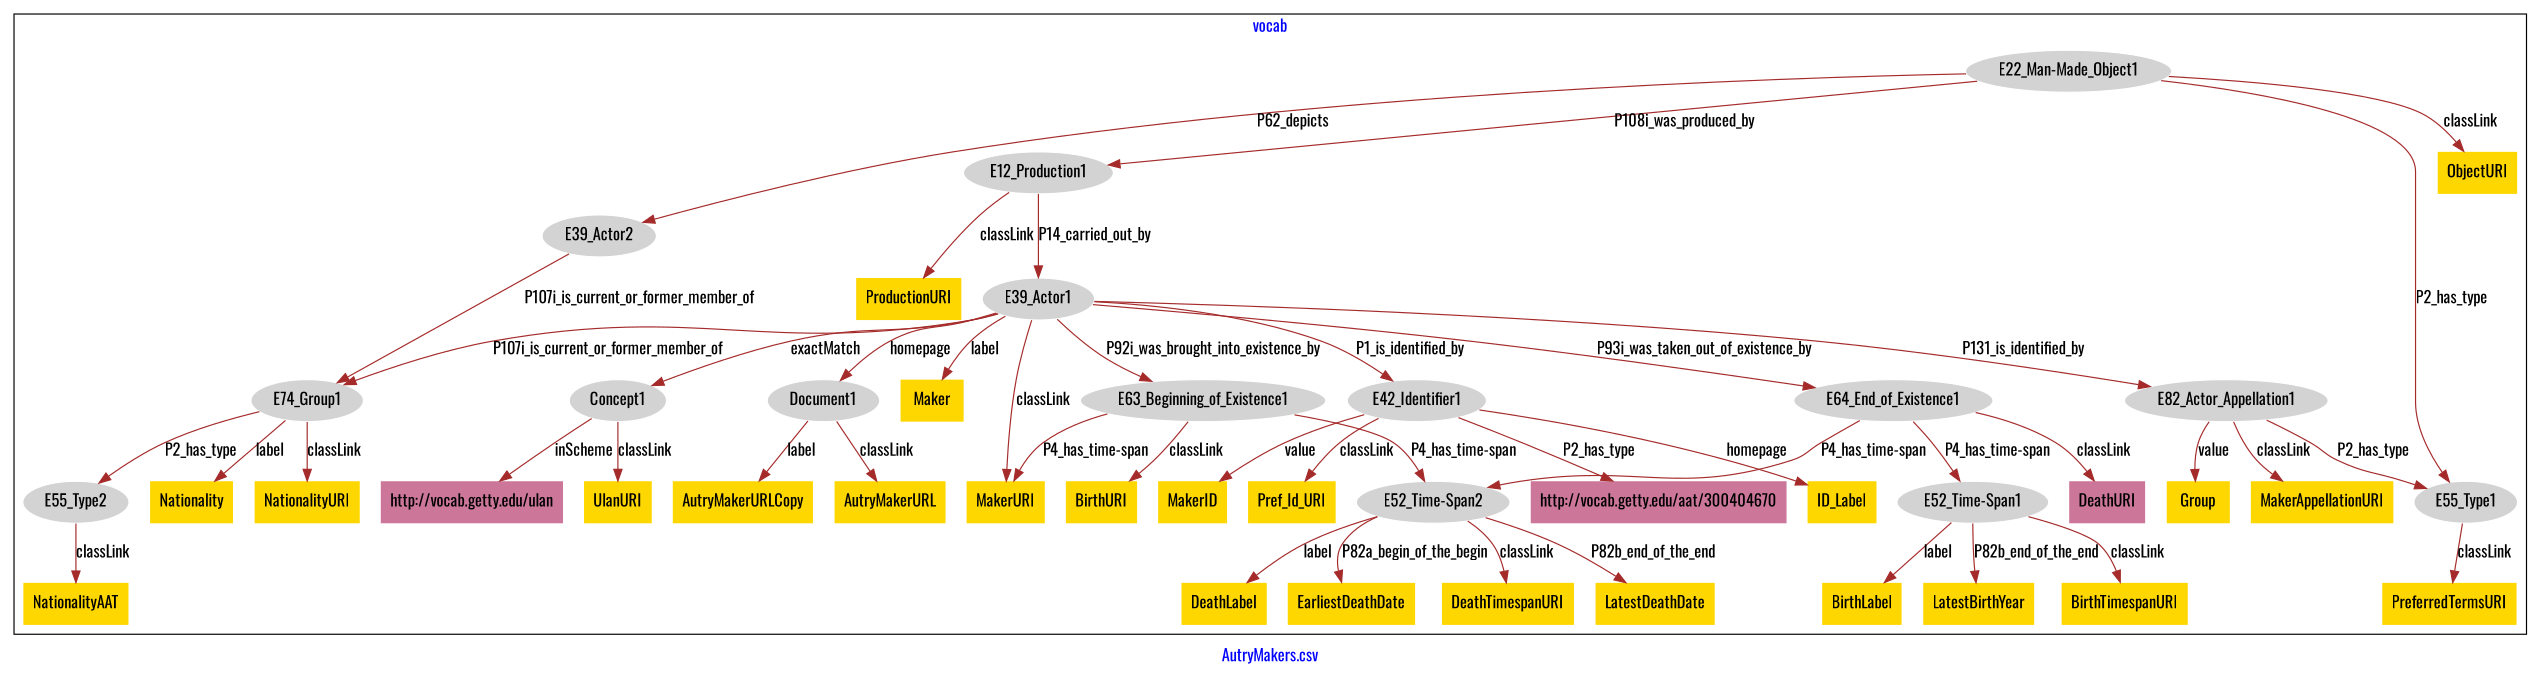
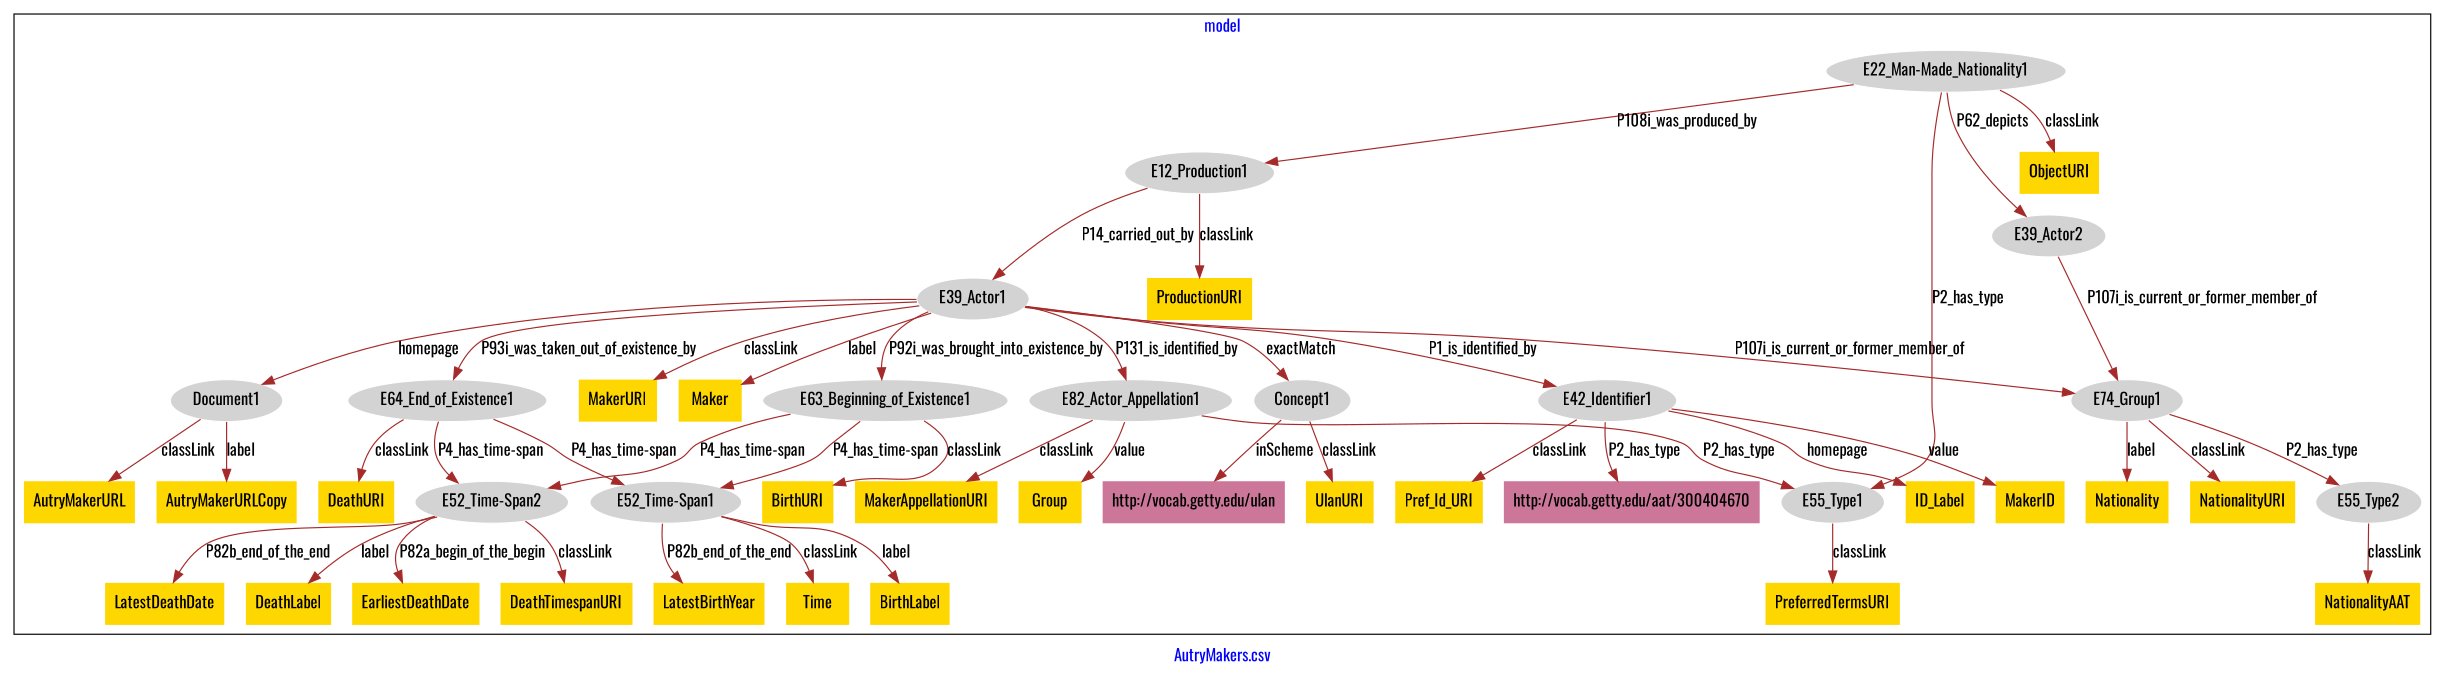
cluster "vocab": label "vocab" -> "model"
node "E22_Man-Made_Object1": label "E22_Man-Made_Object1" -> "E22_Man-Made_Nationality1"
edge "E63_Beginning_of_Existence1" -> "MakerURI": now "E63_Beginning_of_Existence1" -> "E52_Time-Span1"
node "DeathURI": fillcolor #cc7799 -> gold
node "BirthTimespanURI": label "BirthTimespanURI" -> "Time"
